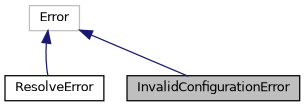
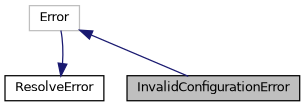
edge "ResolveError" -> "Error": reversed
